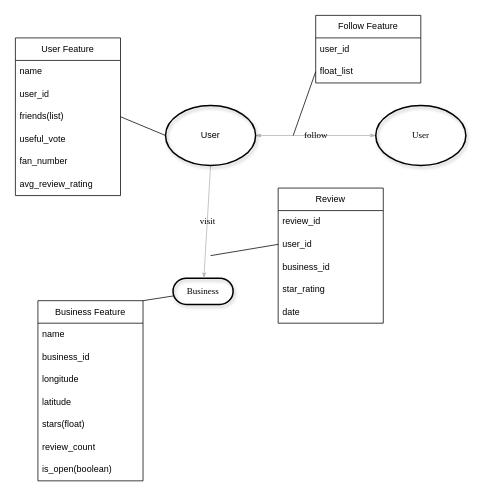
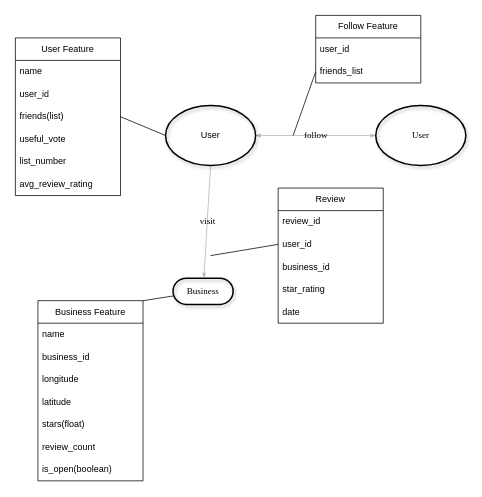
node "float_list": label "float_list" -> "friends_list"
node "fan_number": label "fan_number" -> "list_number"
